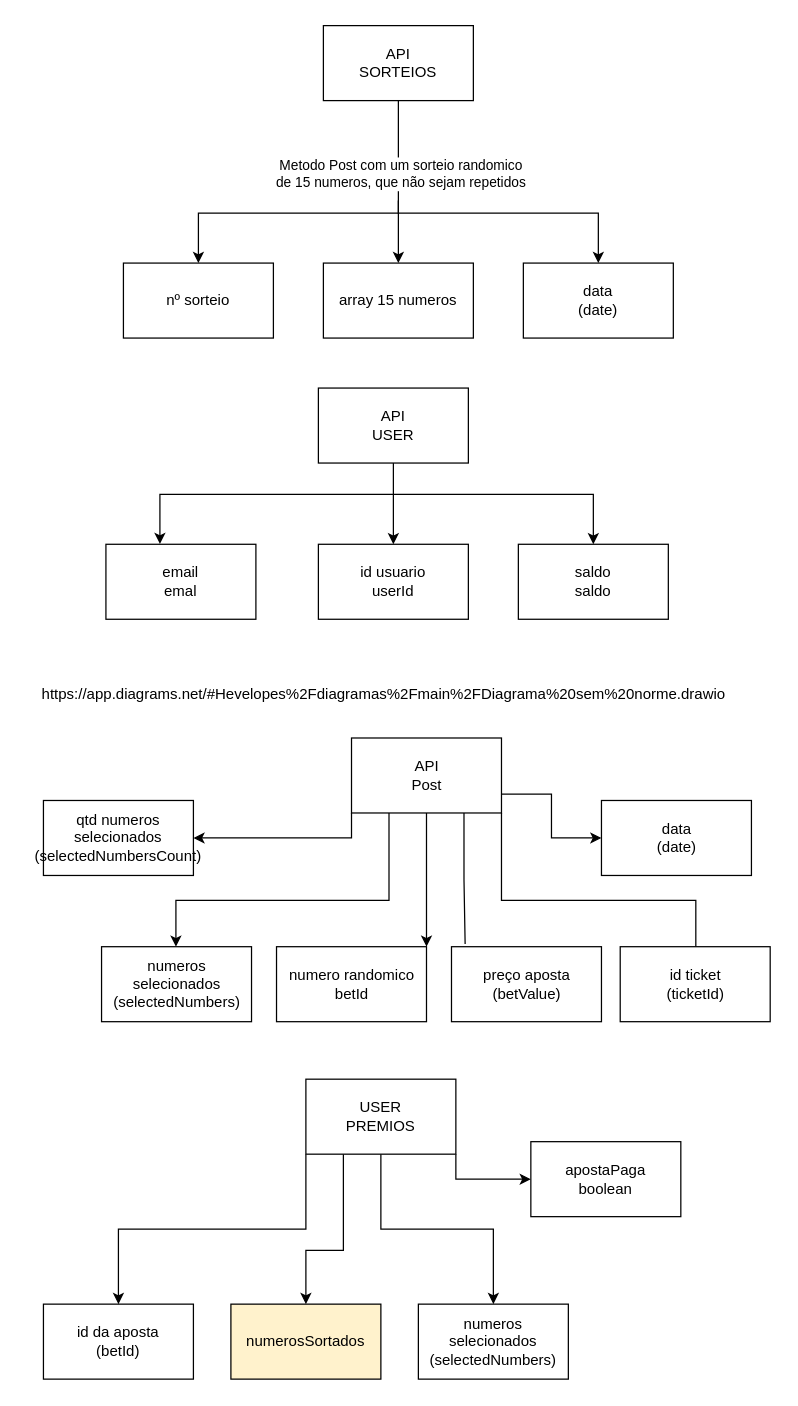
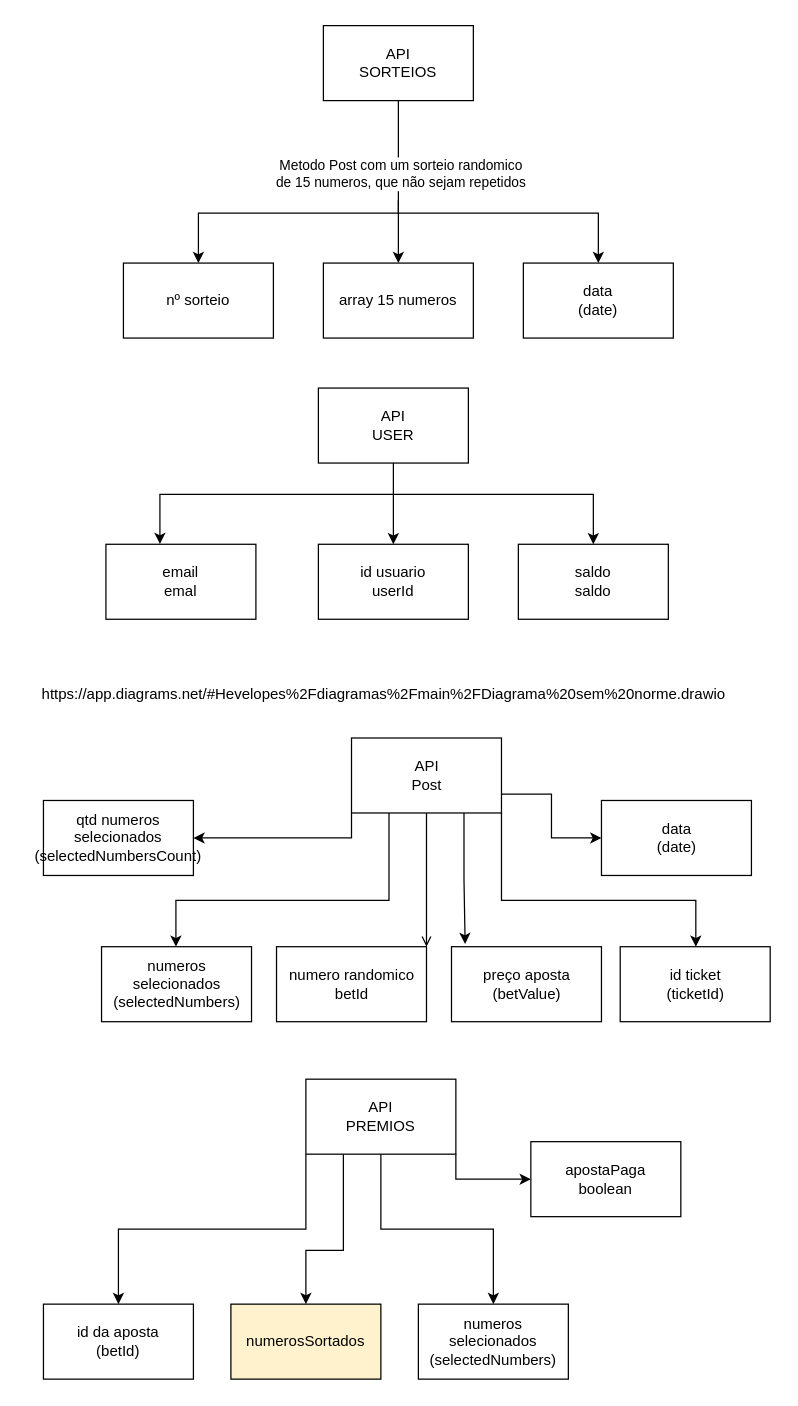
edge "API Post" -> "numero randomico betId": arrowhead classic -> open
edge "API Post" -- "preço aposta (betValue)": arrowhead none -> classic
edge "API Post" -- "id ticket (ticketId)": arrowhead none -> classic
node "USER PREMIOS": label "USER PREMIOS" -> "API PREMIOS"
